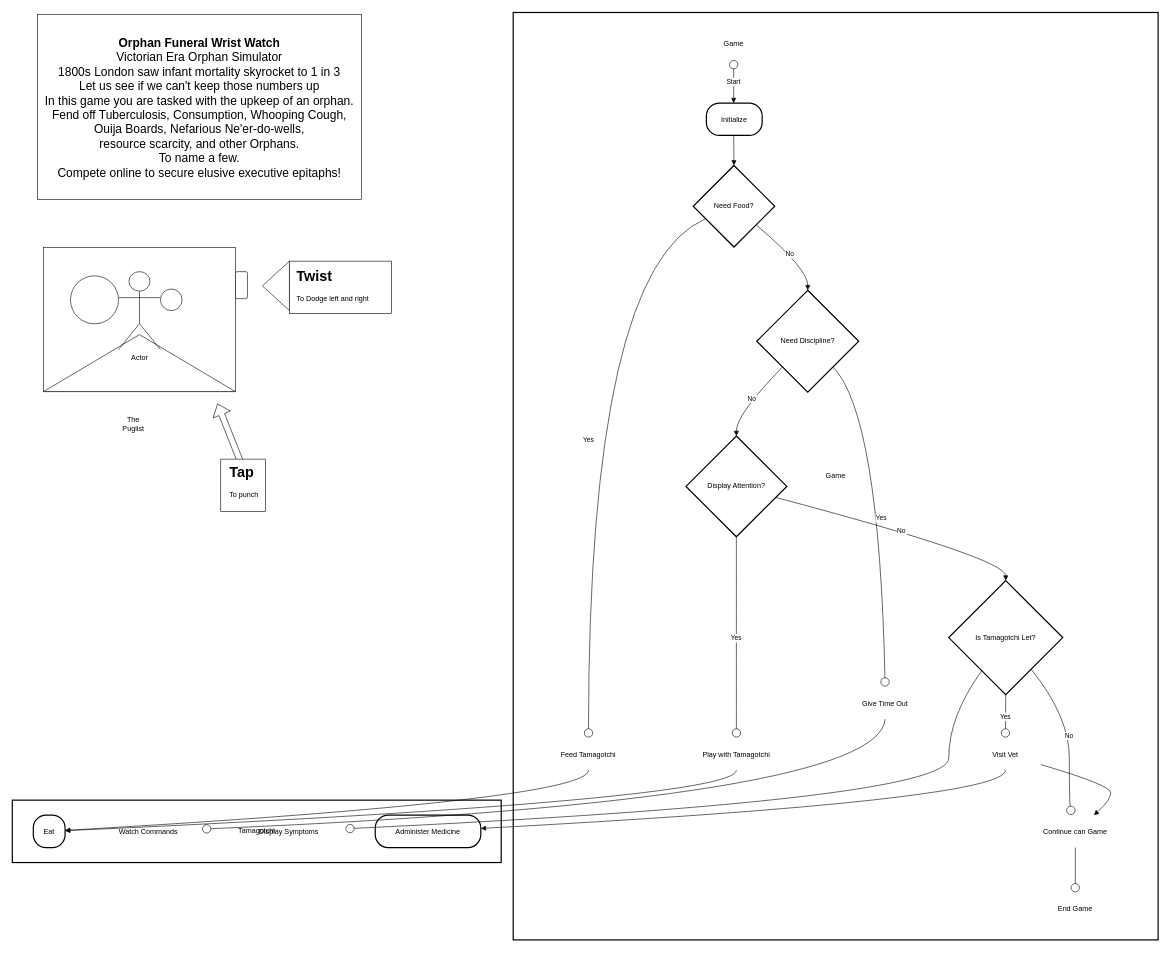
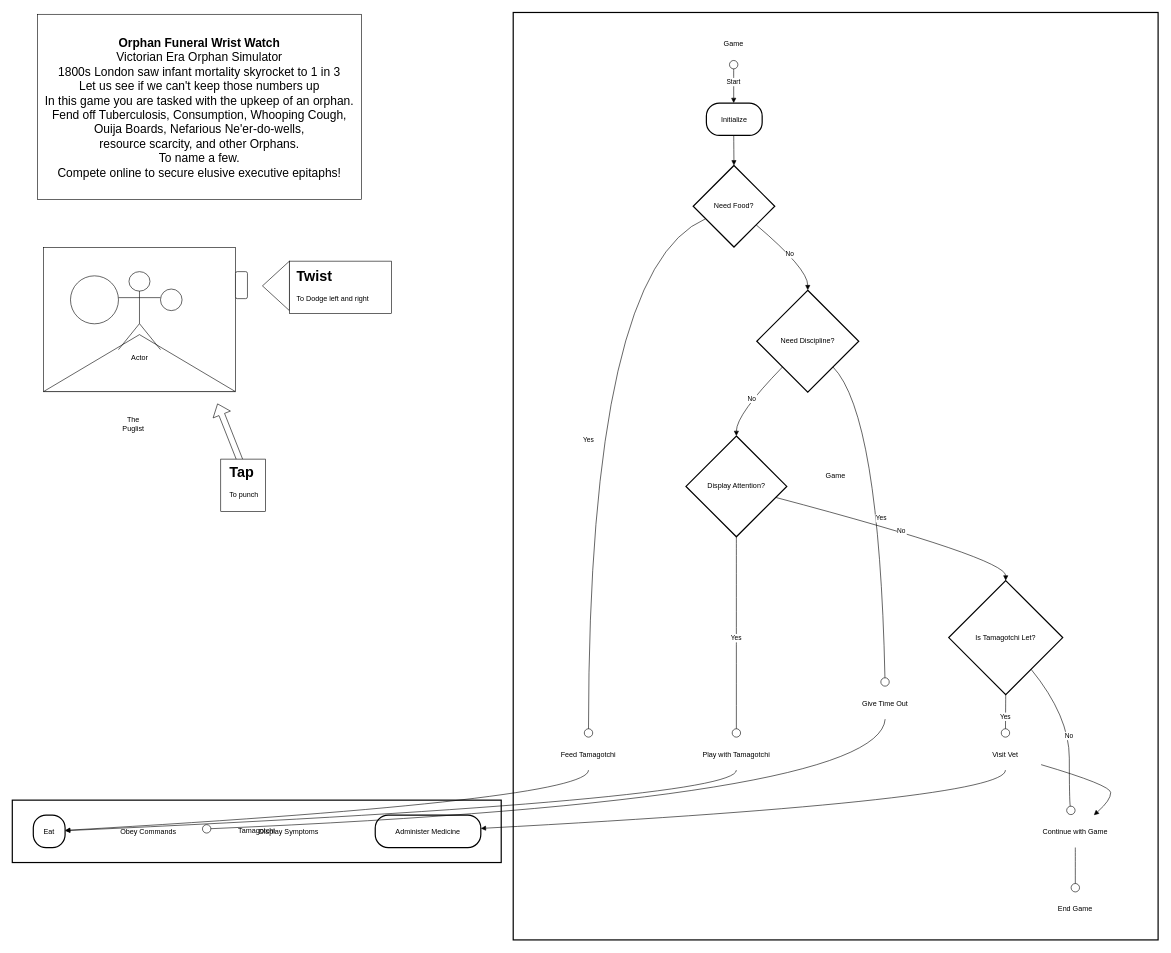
edge "Is Tamagotchi Let?" -> "Display Symptoms": removed
node "Watch Commands": label "Watch Commands" -> "Obey Commands"
node "Continue can Game": label "Continue can Game" -> "Continue with Game"
